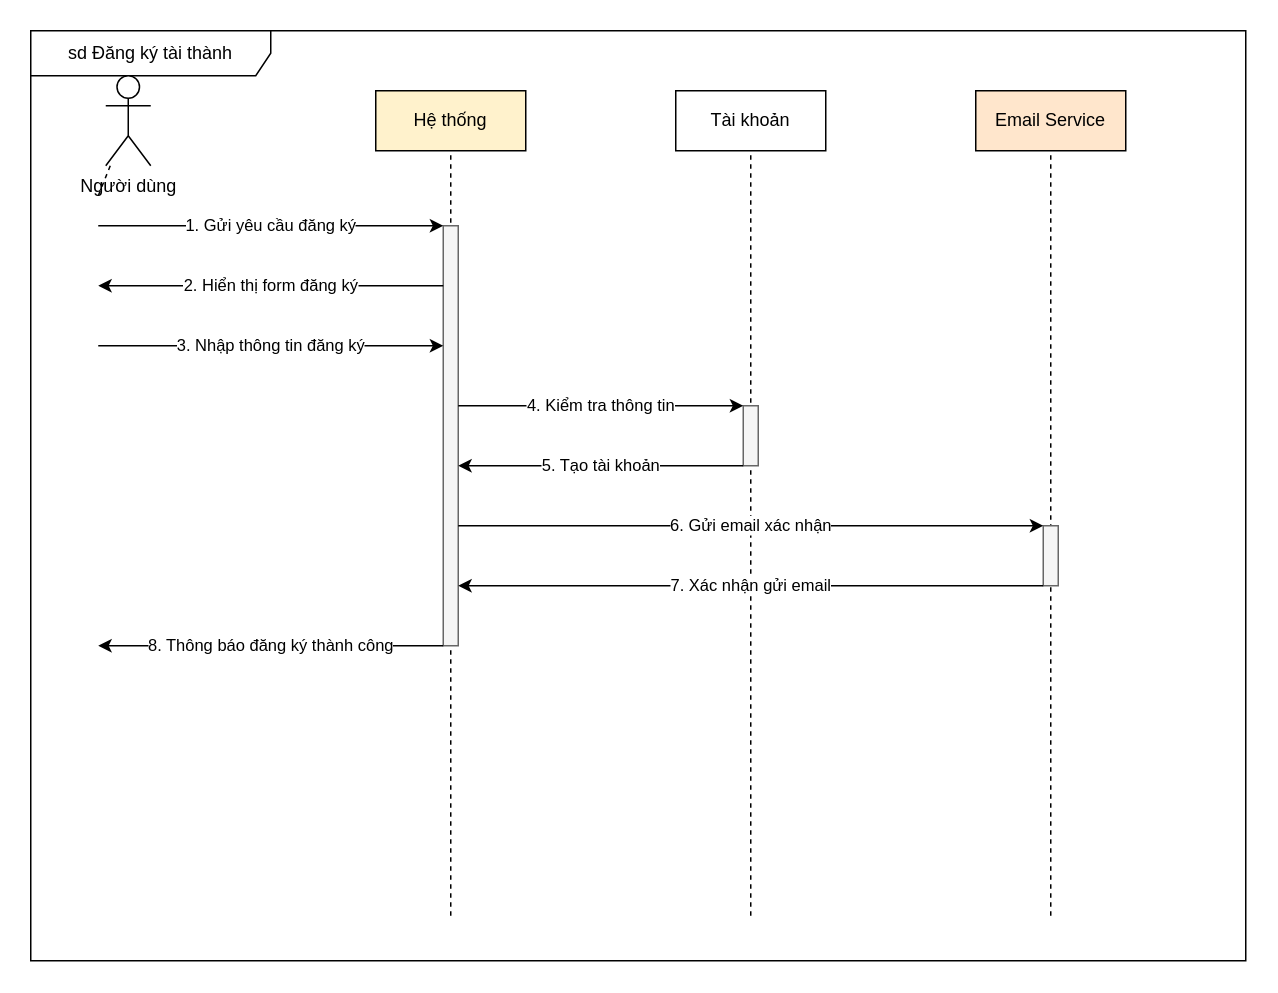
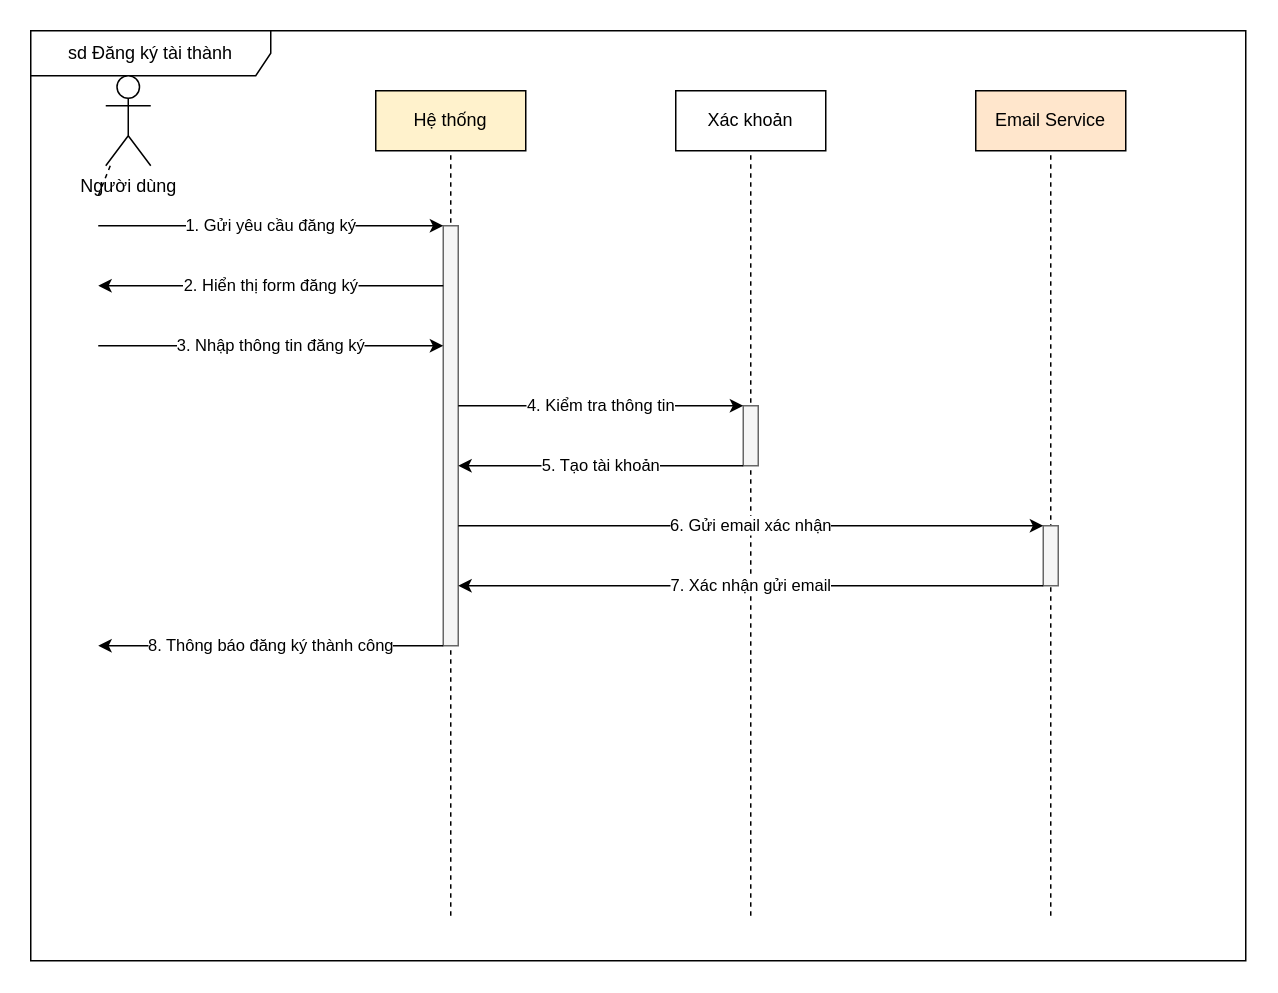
node "Tài khoản": label "Tài khoản" -> "Xác khoản"
